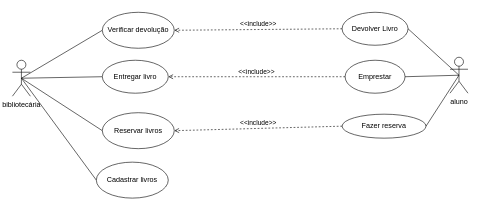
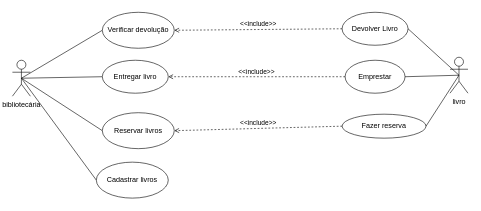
node "aluno": label "aluno" -> "livro"
